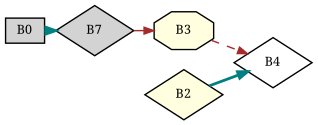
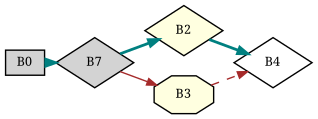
edge "B7" -> "B2": added
